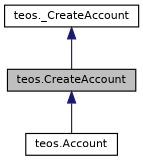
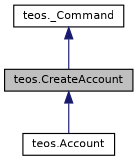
node "teos._CreateAccount": label "teos._CreateAccount" -> "teos._Command"
